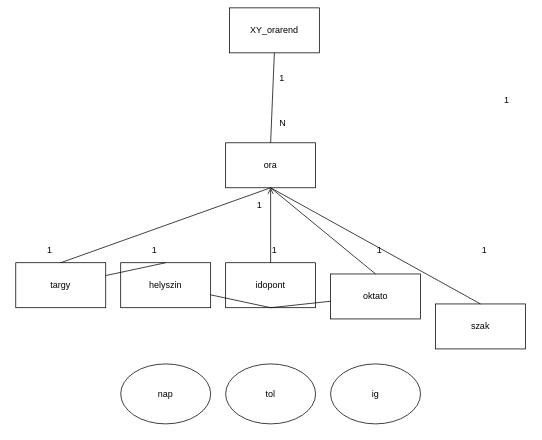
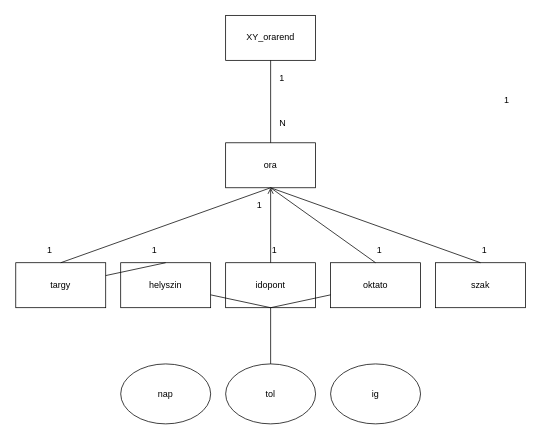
node "XY_orarend": moved (274, 30) -> (270, 38)
node "oktato": moved (375, 297) -> (375, 285)
node "szak": moved (480, 327) -> (480, 285)
edge "idopont" -- "tol": added
